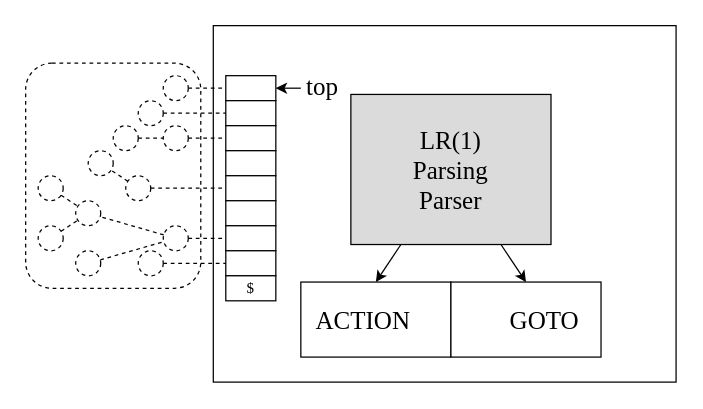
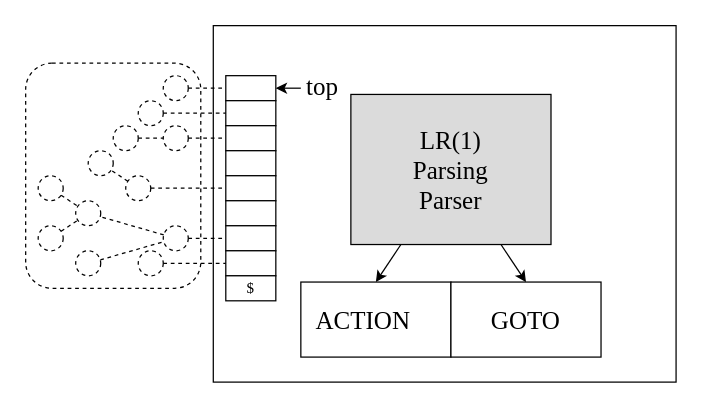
node "GOTO": moved (544, 319) -> (526, 319)
